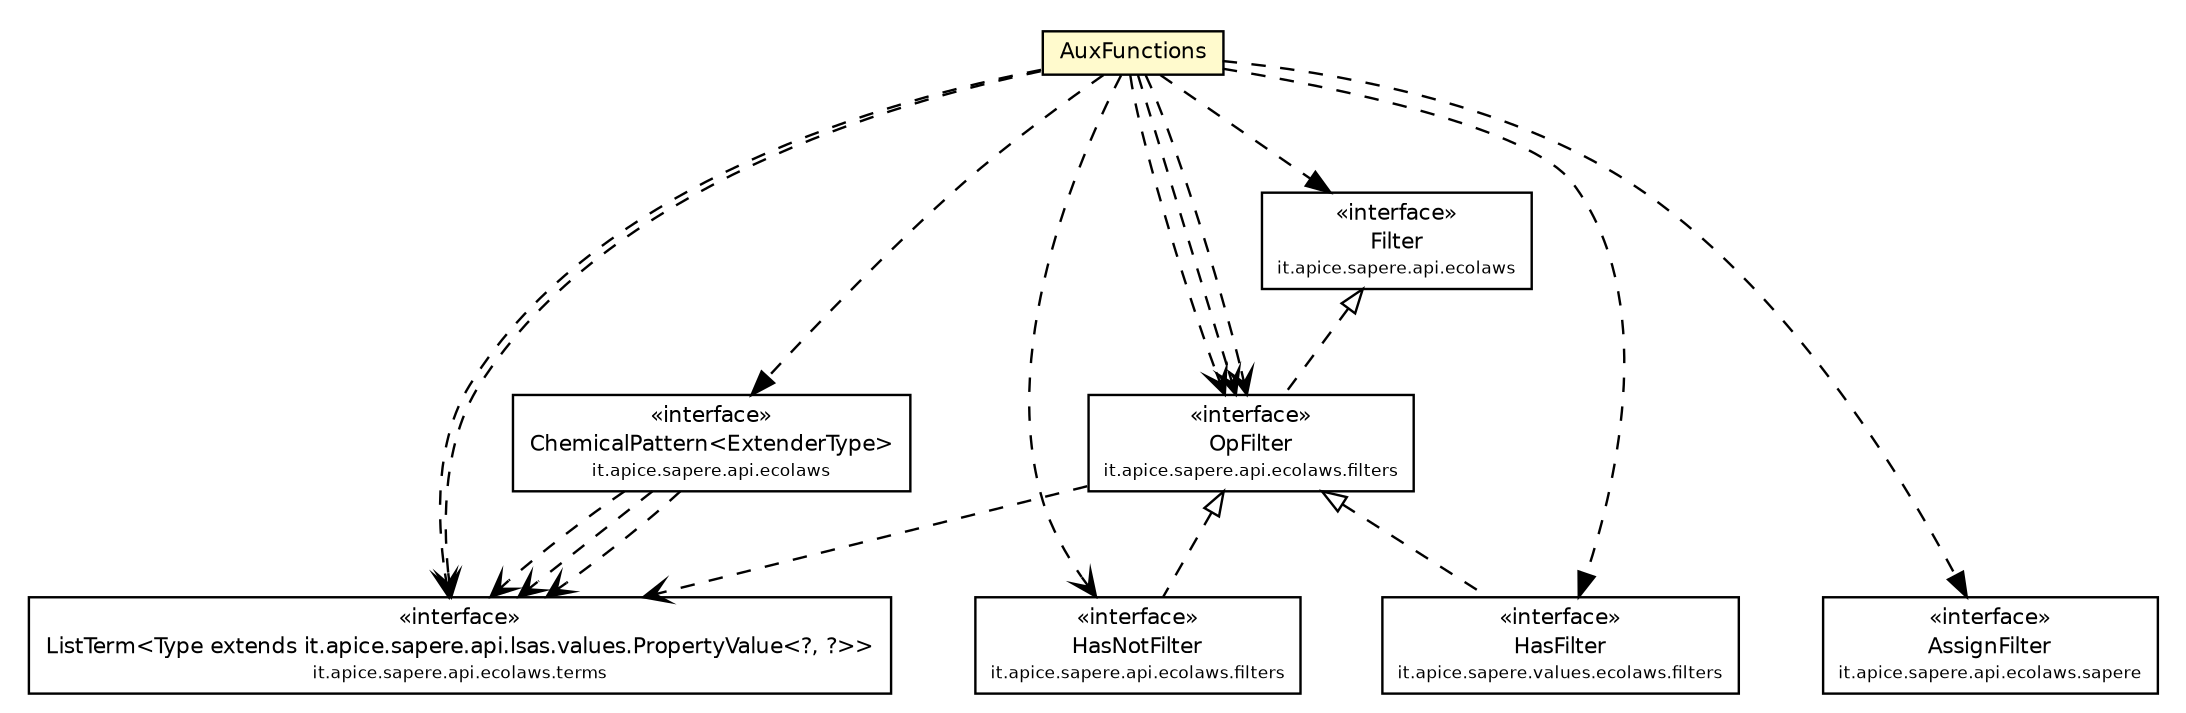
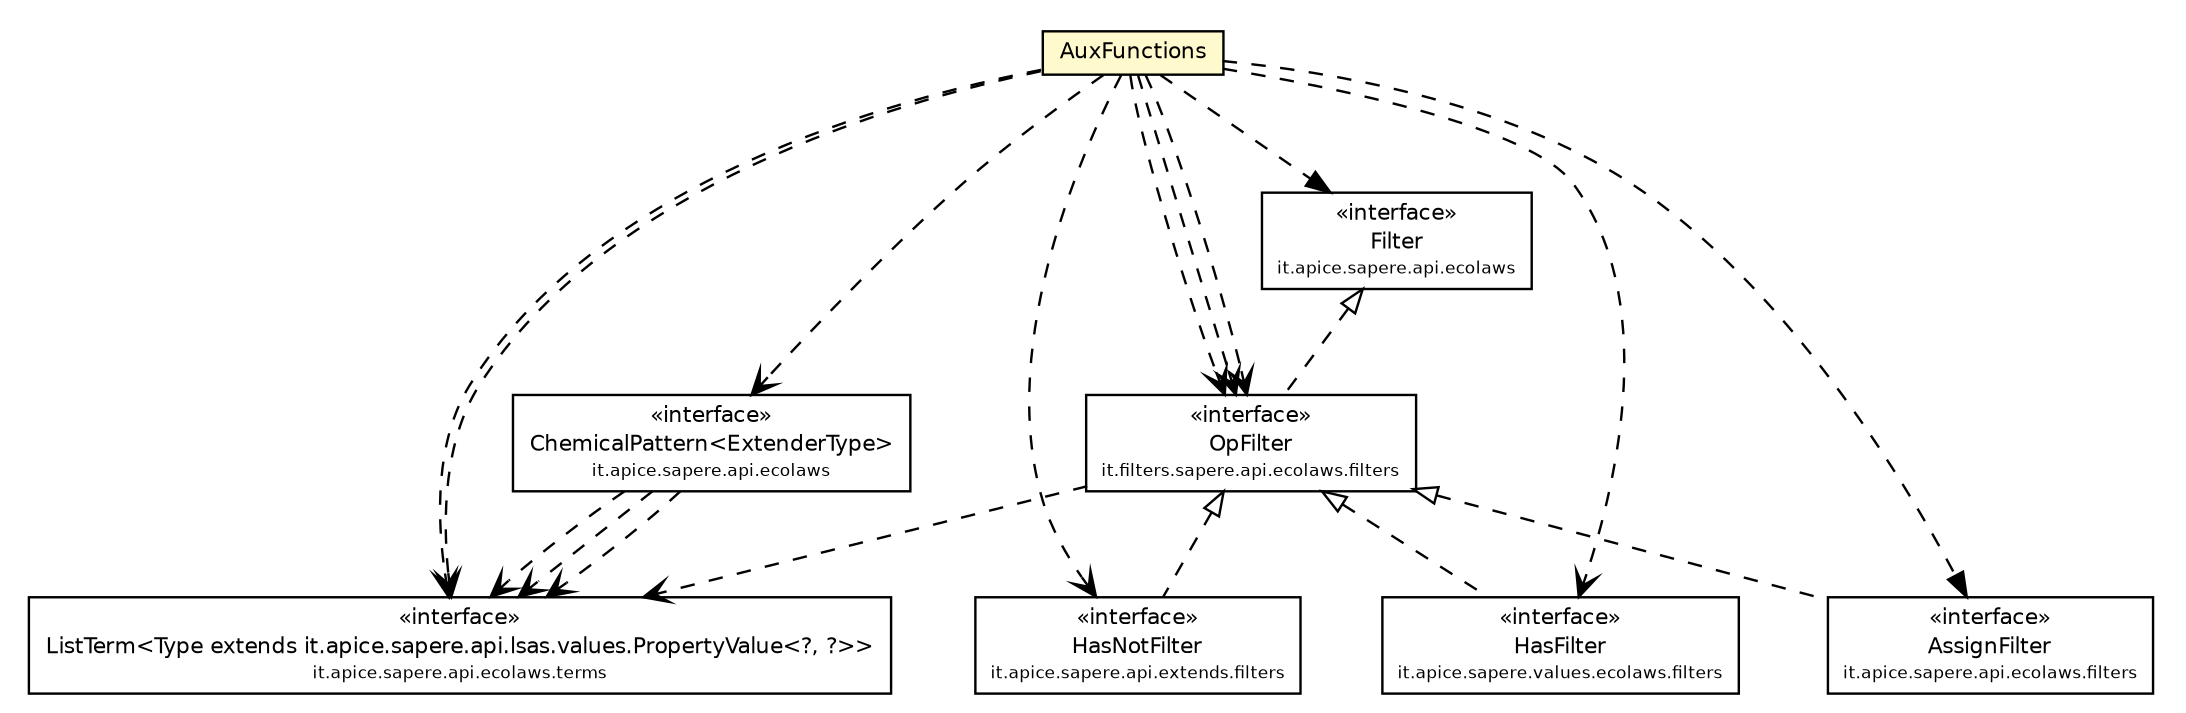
edge "AuxFunctions" -> "HasFilter": arrowhead normal -> open
edge "AuxFunctions" -> "ChemicalPattern<ExtenderType>": arrowhead normal -> open
node "OpFilter": text "it.apice.sapere.api.ecolaws.filters" -> "it.filters.sapere.api.ecolaws.filters"
edge "AssignFilter" -> "OpFilter": added
node "HasNotFilter": text "it.apice.sapere.api.ecolaws.filters" -> "it.apice.sapere.api.extends.filters"
node "AssignFilter": text "it.apice.sapere.api.ecolaws.sapere" -> "it.apice.sapere.api.ecolaws.filters"
